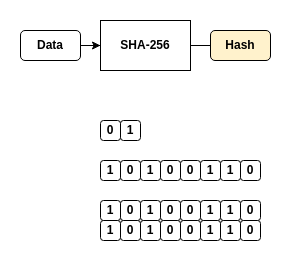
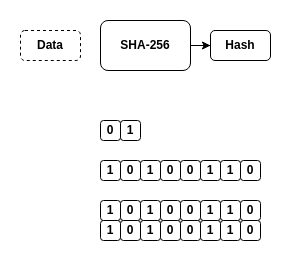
node "Data": style solid -> dashed
edge "Data" -> "SHA-256": removed
node "SHA-256": shape rectangle -> rounded rectangle
edge "SHA-256" -- "Hash": arrowhead none -> classic
node "Hash": fillcolor #fff2cc -> #ffffff
